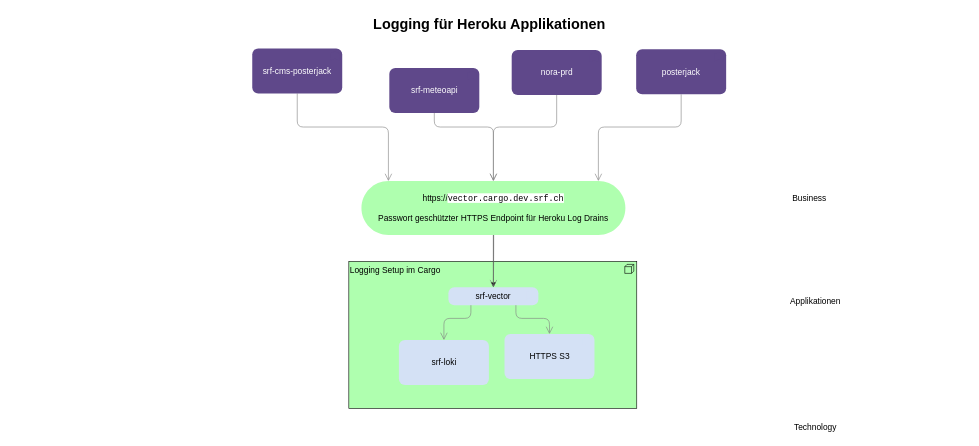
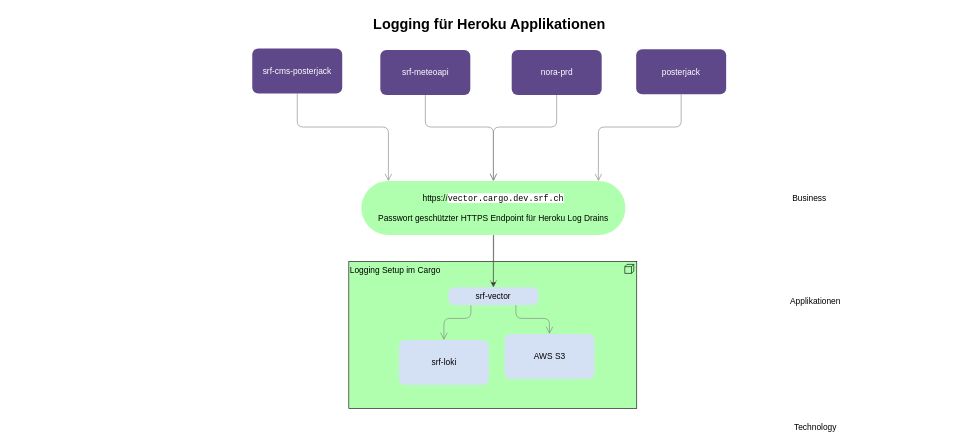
node "srf-meteoapi": moved (434, 90) -> (425, 72)
node "HTTPS S3": label "HTTPS S3" -> "AWS S3"
